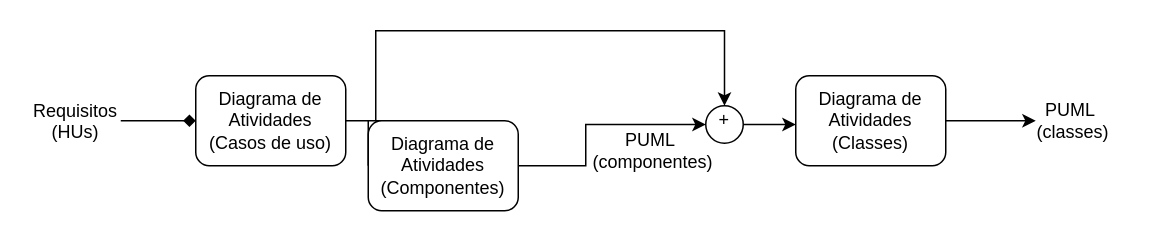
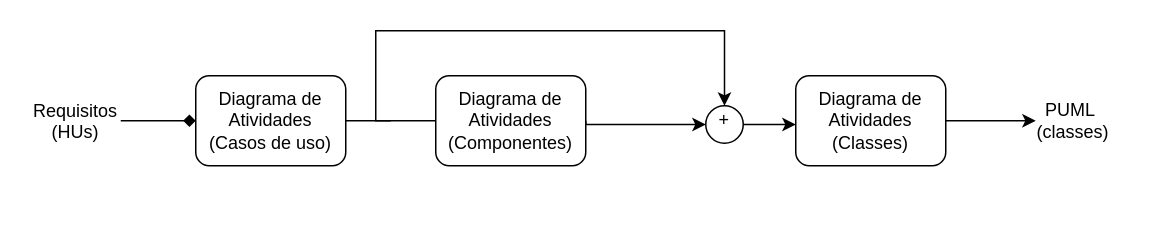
node "PUML (componentes)": removed
node "Diagrama de Atividades (Componentes)": moved (443, 166) -> (511, 121)
